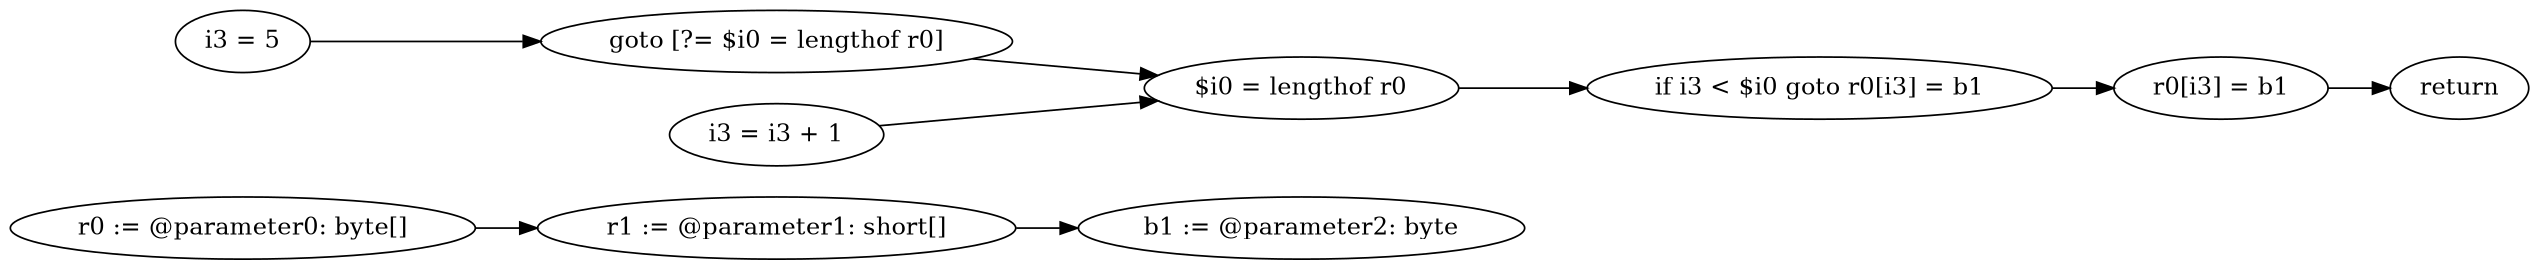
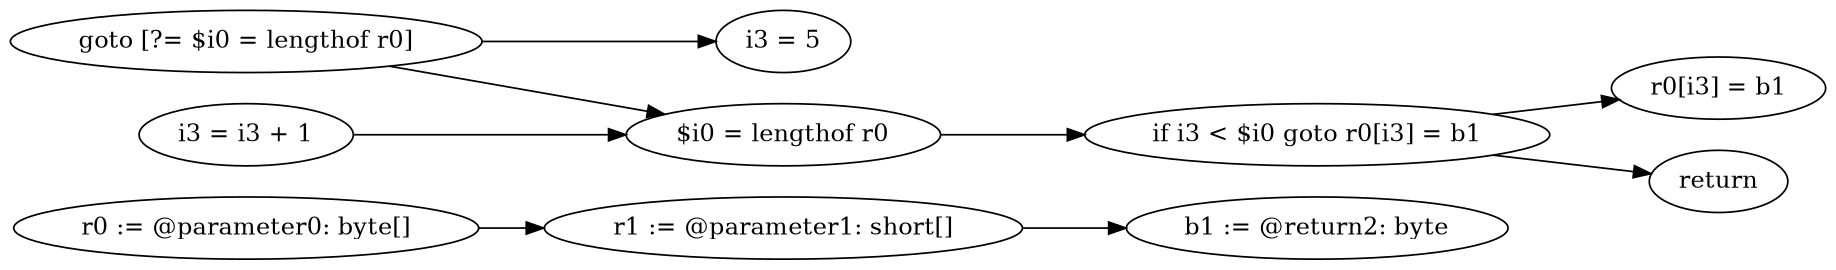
edge "i3 = 5" -> "goto [?= $i0 = lengthof r0]": reversed
edge "r0[i3] = b1" -> "return": now "if i3 < $i0 goto r0[i3] = b1" -> "return"
node "b1 := @parameter2: byte": label "b1 := @parameter2: byte" -> "b1 := @return2: byte"
